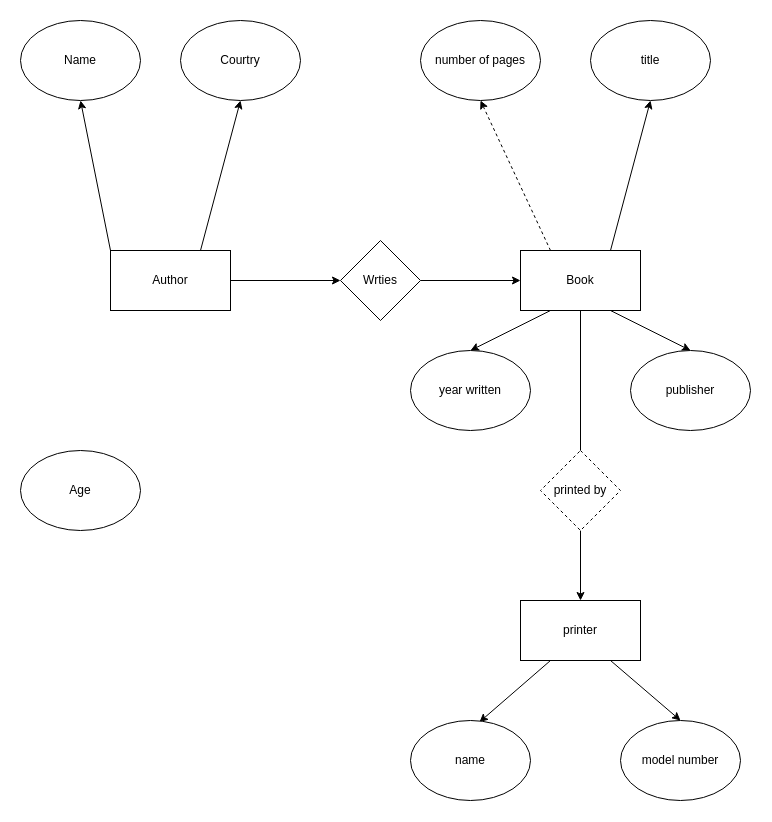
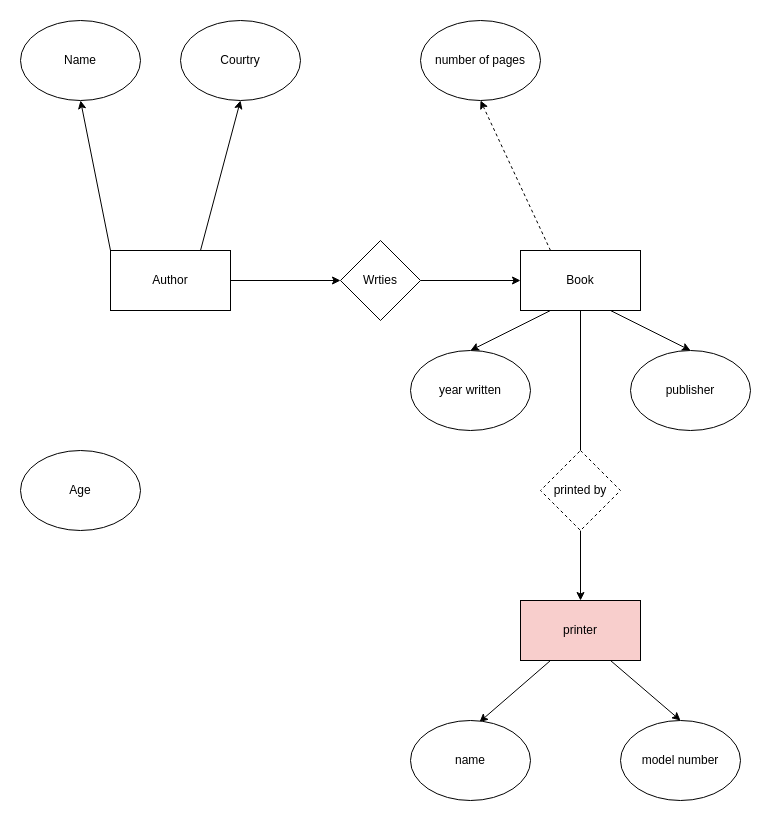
node "title": removed
edge "Book" -> "title": removed
node "printer": fillcolor #ffffff -> #f8cecc
